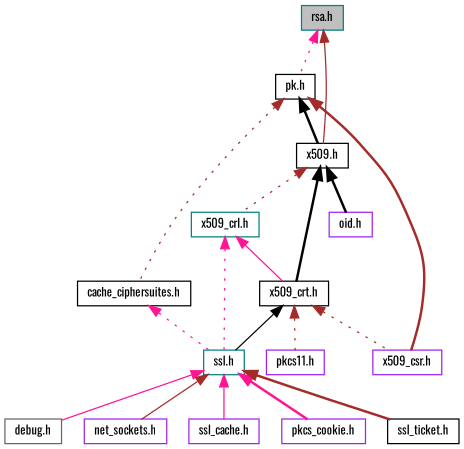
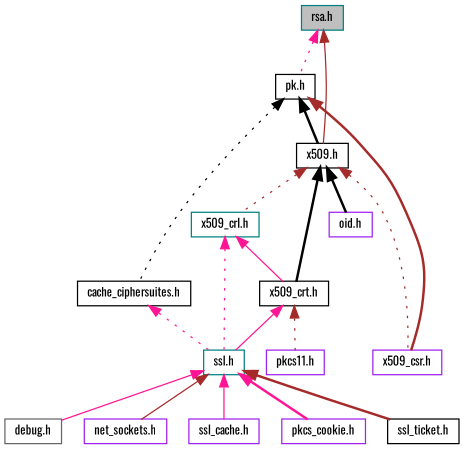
edge "cache_ciphersuites.h" -> "pk.h": color brown -> black
edge "x509_csr.h" -> "x509_crt.h": now "x509_csr.h" -> "x509.h"
edge "ssl.h" -> "x509_crt.h": color black -> deeppink
